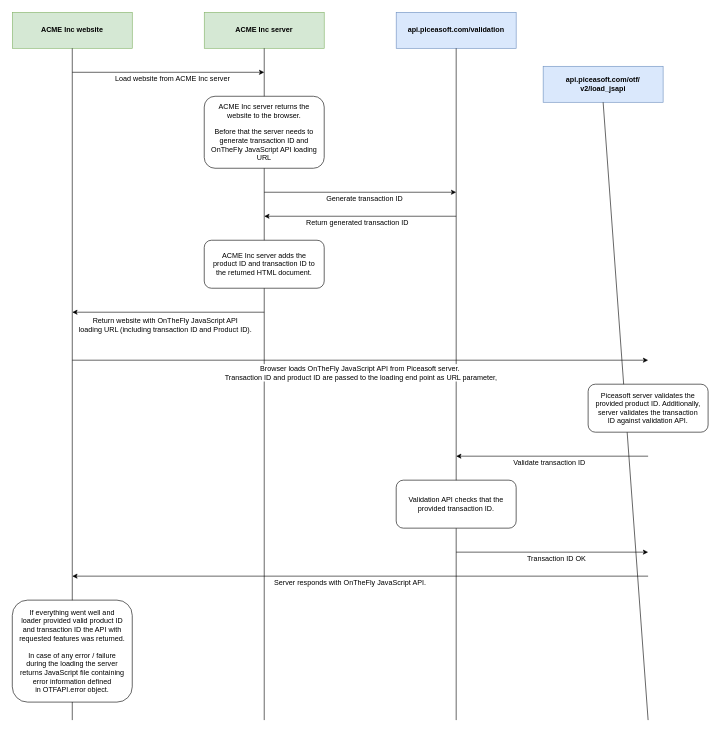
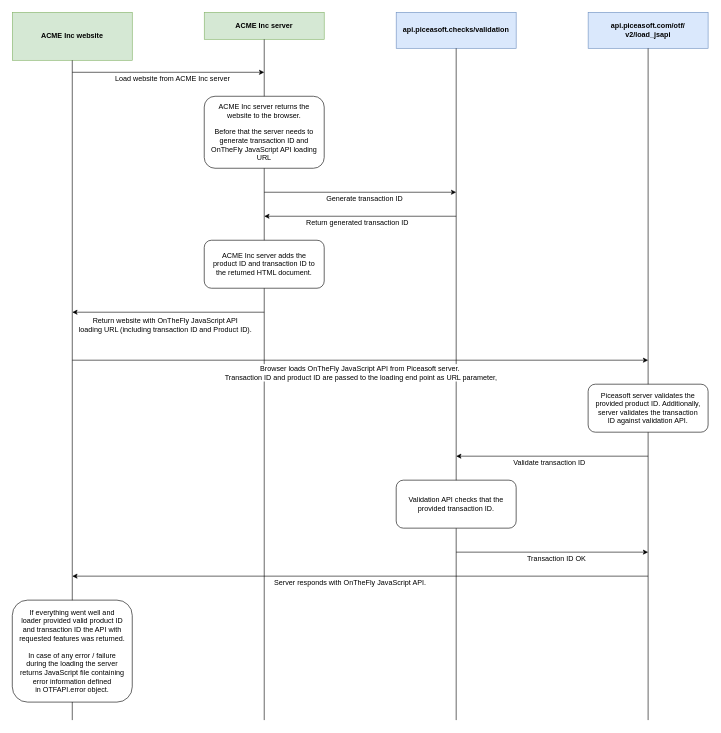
node "ACME Inc website": size 120x36 -> 120x48
node "ACME Inc server": size 120x36 -> 120x27
node "api.piceasoft.com/validation": label "api.piceasoft.com/validation" -> "api.piceasoft.checks/validation"
node "api.piceasoft.com/otf/ v2/load_jsapi": moved (603, 84) -> (648, 30)
